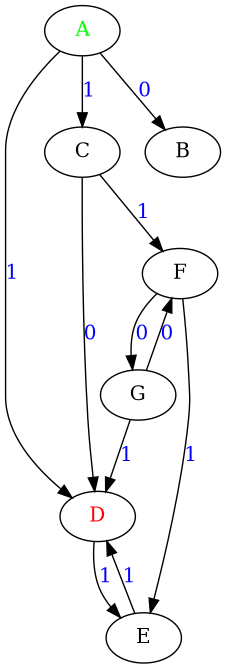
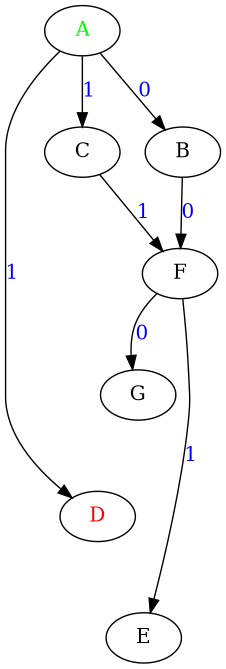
edge "C" -> "D": removed, label "0"
edge "G" -> "F": now "B" -> "F"
edge "G" -> "D": removed, label "1"
edge "D" -> "E": removed, label "1"
edge "E" -> "D": removed, label "1"
